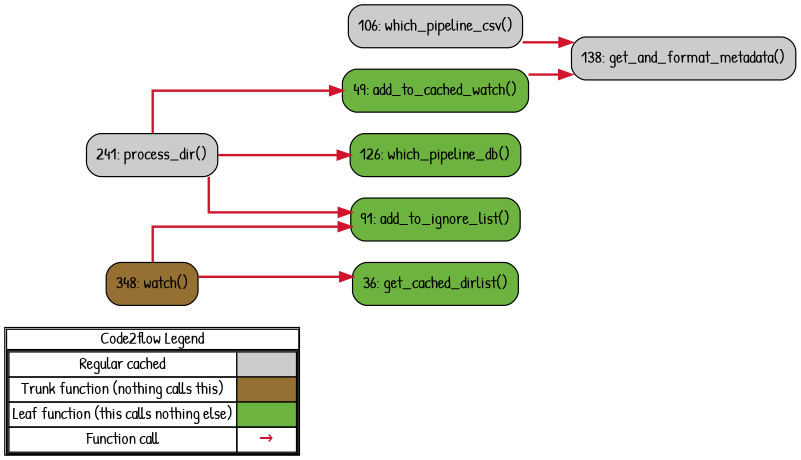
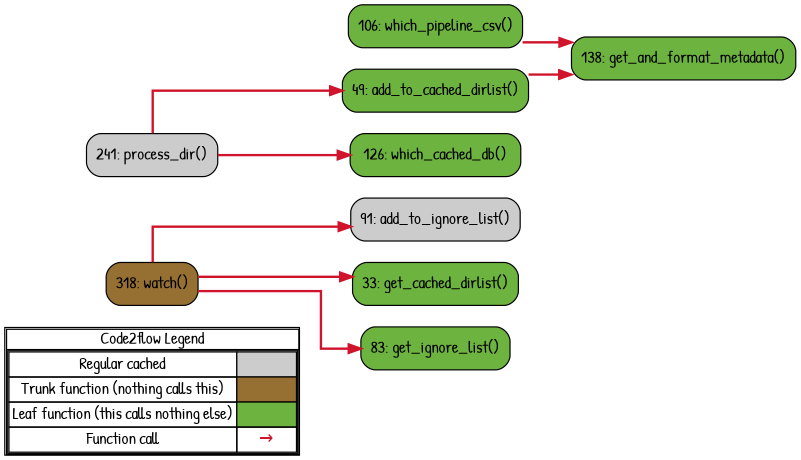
node "106: which_pipeline_csv()": fillcolor #cccccc -> #6db33f
node "138: get_and_format_metadata()": fillcolor #cccccc -> #6db33f
node "49: add_to_cached_watch()": label "49: add_to_cached_watch()" -> "49: add_to_cached_dirlist()"
node "126: which_pipeline_db()": label "126: which_pipeline_db()" -> "126: which_cached_db()"
edge "241: process_dir()" -> "91: add_to_ignore_list()": removed
node "91: add_to_ignore_list()": fillcolor #6db33f -> #cccccc
node "348: watch()": label "348: watch()" -> "318: watch()"
node "36: get_cached_dirlist()": label "36: get_cached_dirlist()" -> "33: get_cached_dirlist()"
node "83: get_ignore_list()": added
